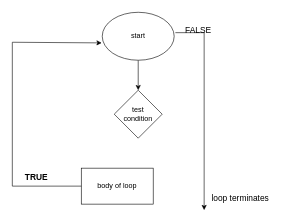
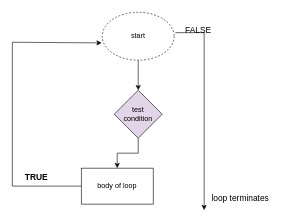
node "start": style solid -> dashed
node "test condition": fillcolor #ffffff -> #e1d5e7
edge "test condition" -> "body of loop": added
